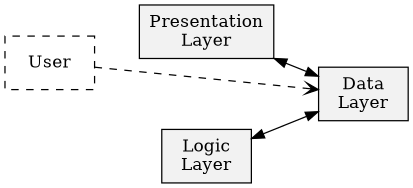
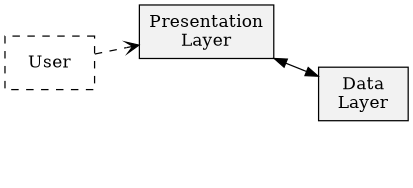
edge "User" -> "Data Layer": now "User" -> "Presentation Layer"
node "Logic Layer": removed
